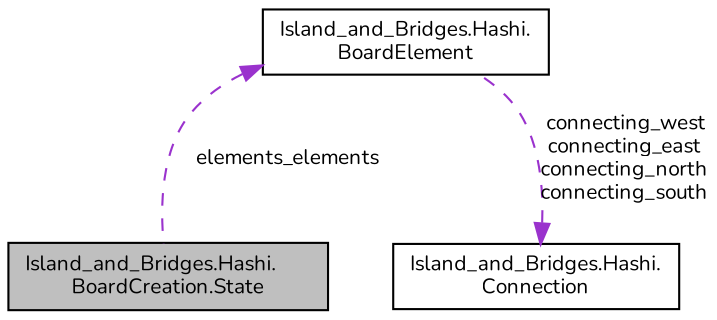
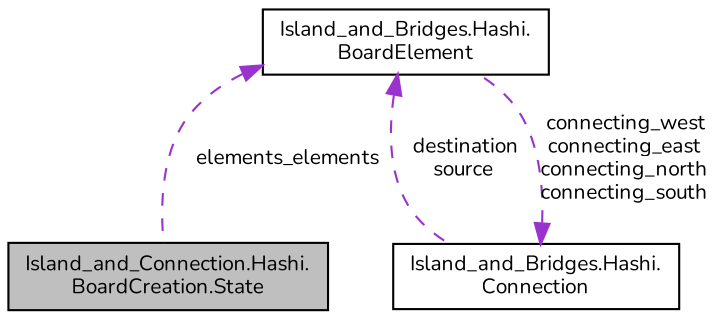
edge "Island_and_Bridges.Hashi. Connection" -> "Island_and_Bridges.Hashi. BoardElement": added, label "destination source"
node "Island_and_Bridges.Hashi. BoardCreation.State": label "Island_and_Bridges.Hashi. BoardCreation.State" -> "Island_and_Connection.Hashi. BoardCreation.State"
